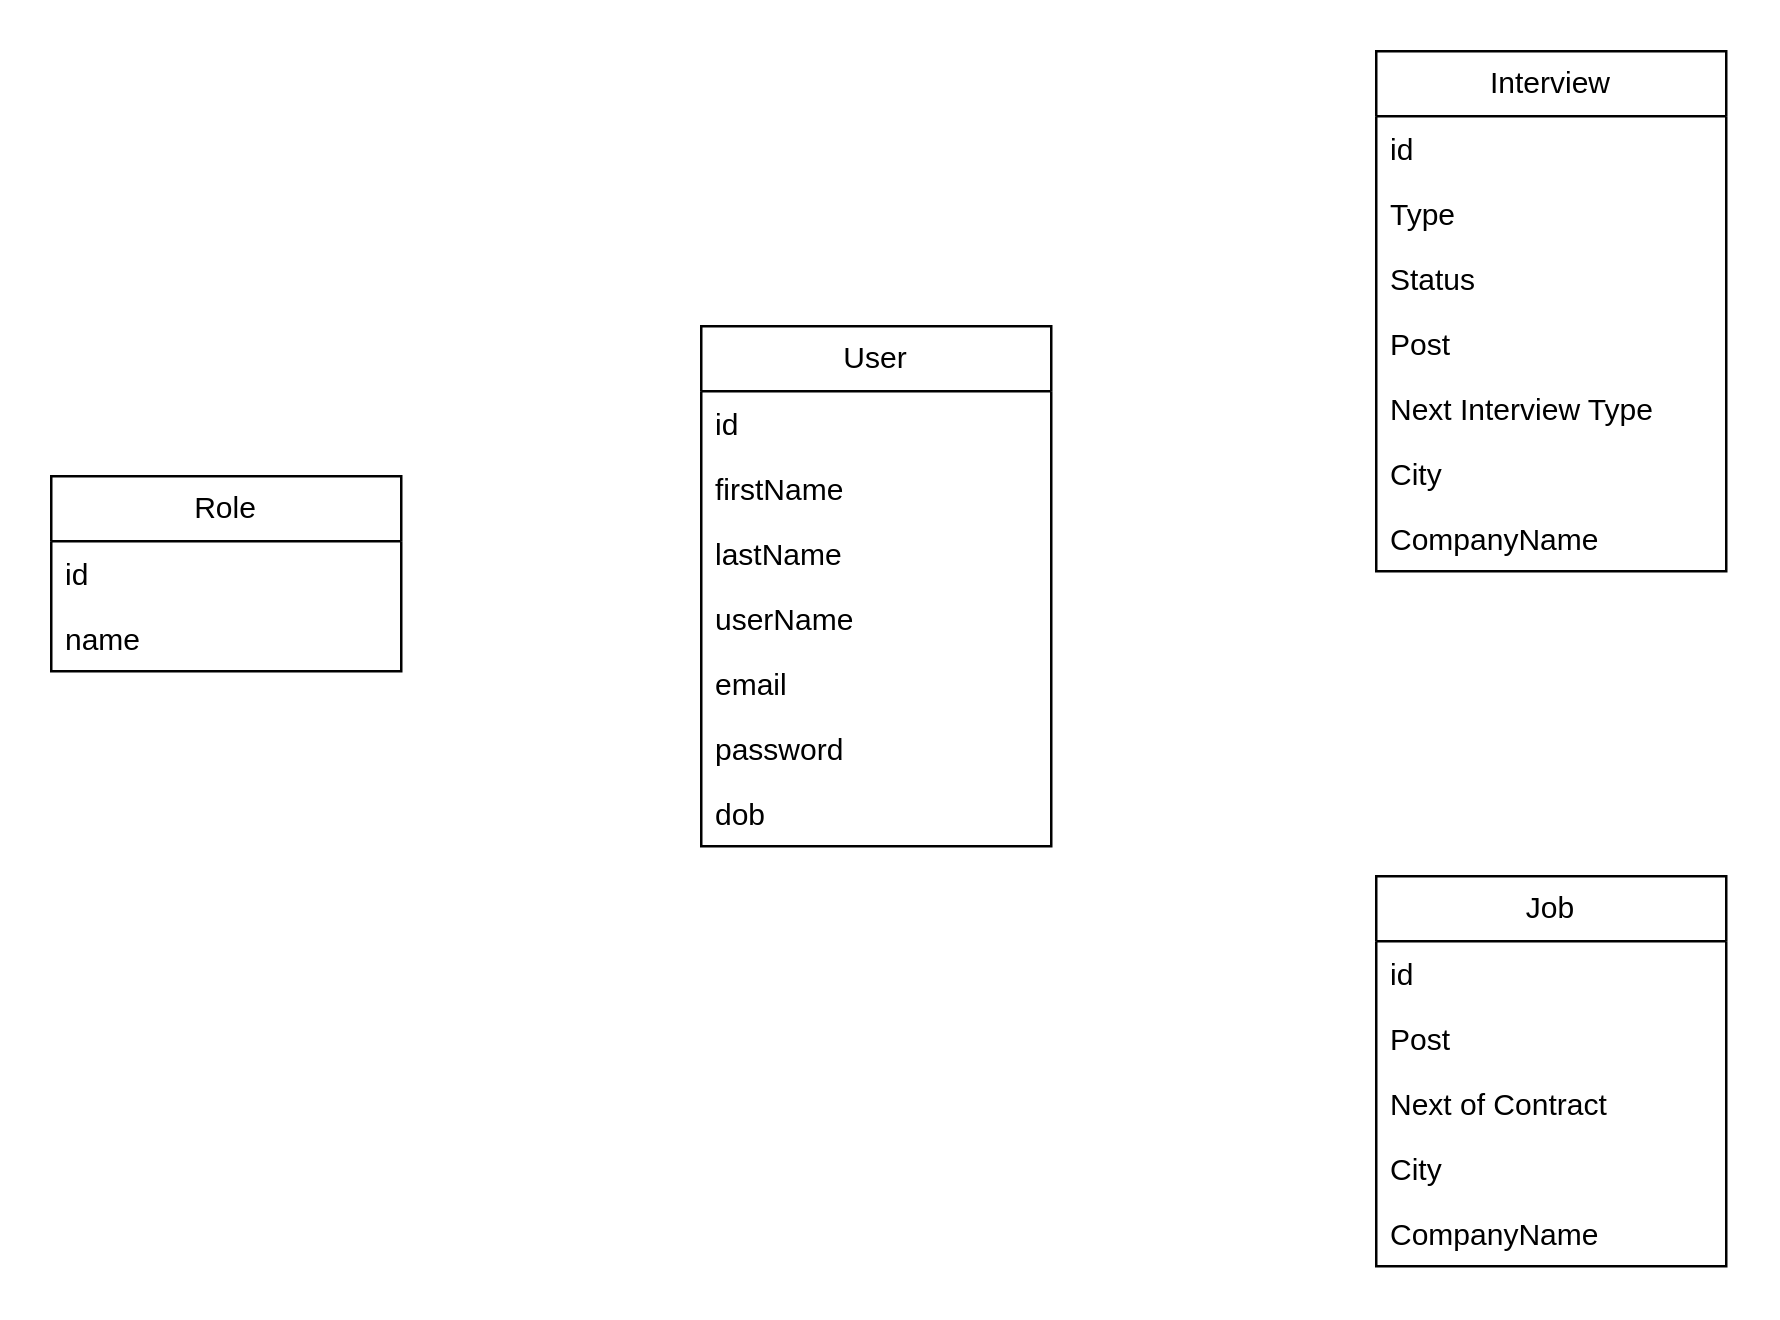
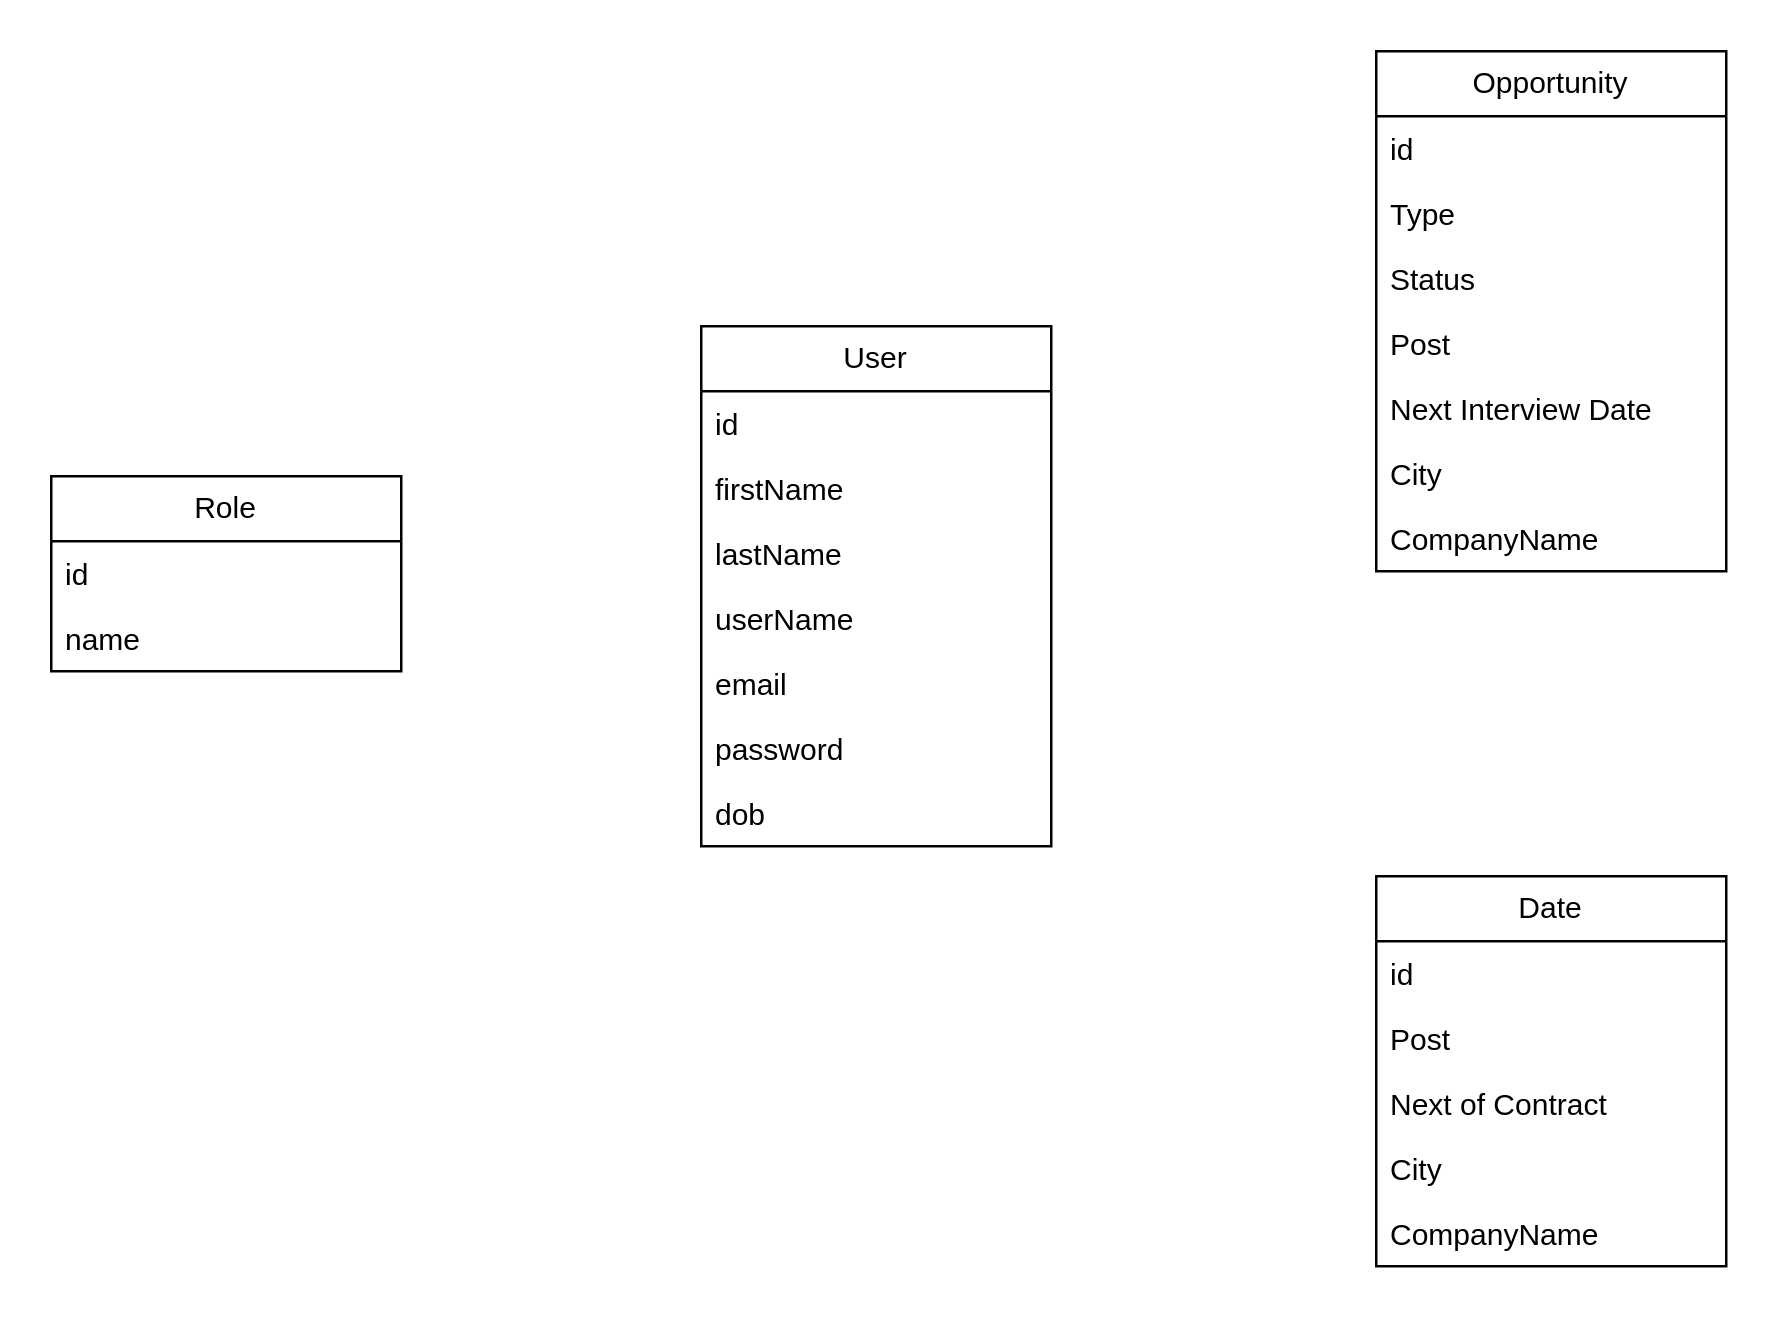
node "Interview": label "Interview" -> "Opportunity"
node "Next Interview Type": label "Next Interview Type" -> "Next Interview Date"
node "Job": label "Job" -> "Date"
